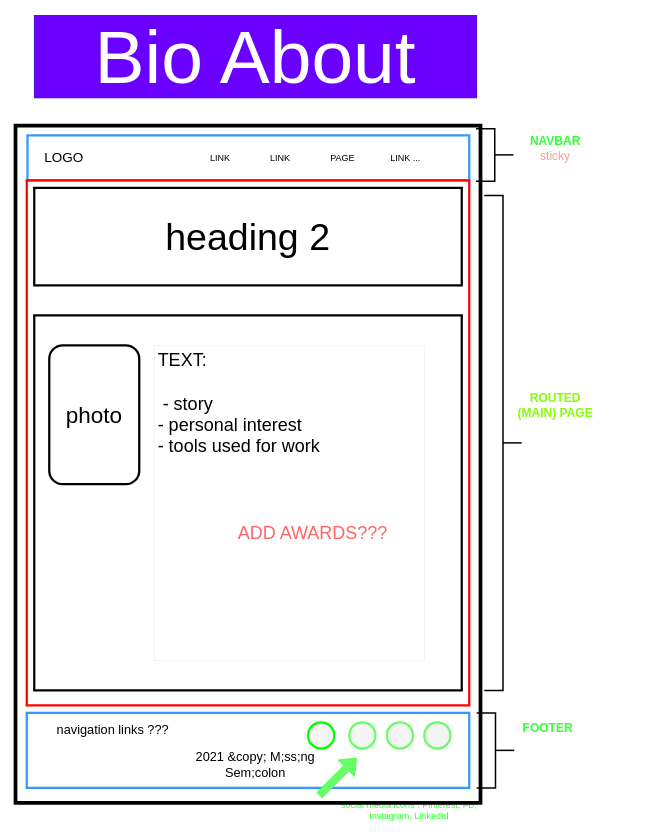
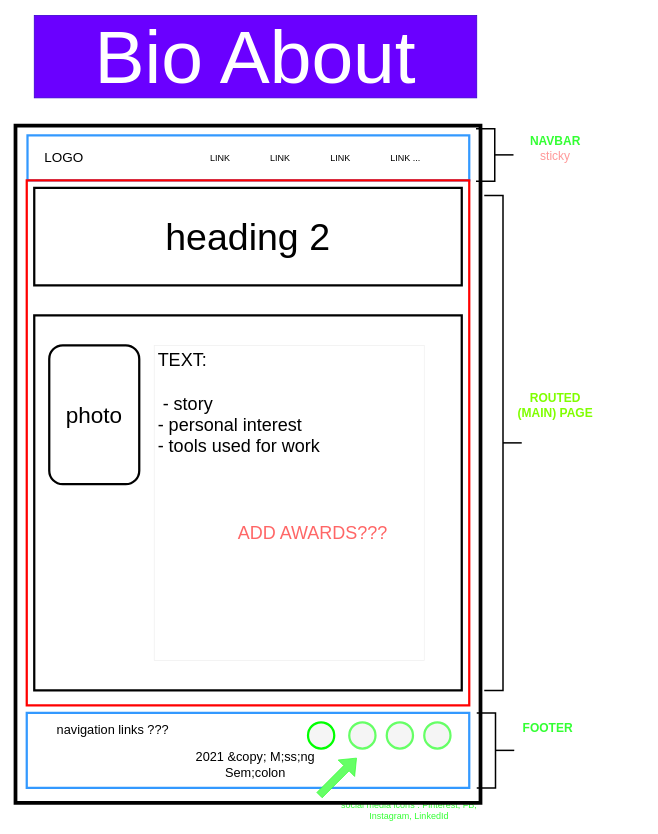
node "LINK LINK PAGE LINK ...": label "LINK LINK PAGE LINK ..." -> "LINK LINK LINK LINK ..."
